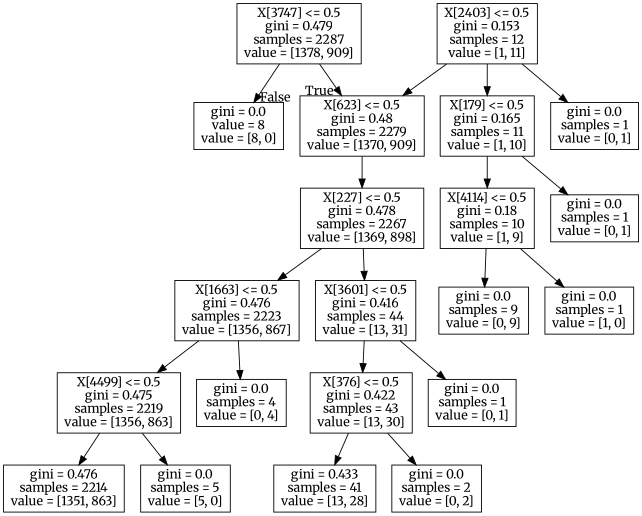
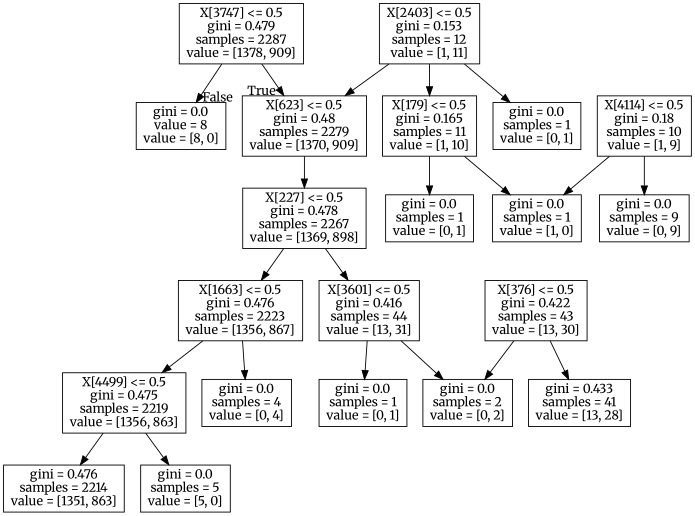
edge "X[179] <= 0.5 gini = 0.165 samples = 11 value = [1, 10]" -> "X[4114] <= 0.5 gini = 0.18 samples = 10 value = [1, 9]": now "X[179] <= 0.5 gini = 0.165 samples = 11 value = [1, 10]" -> "gini = 0.0 samples = 1 value = [1, 0]"
edge "X[3601] <= 0.5 gini = 0.416 samples = 44 value = [13, 31]" -> "X[376] <= 0.5 gini = 0.422 samples = 43 value = [13, 30]": now "X[3601] <= 0.5 gini = 0.416 samples = 44 value = [13, 31]" -> "gini = 0.0 samples = 2 value = [0, 2]"
